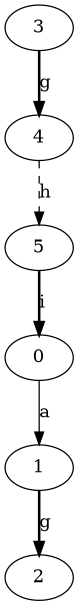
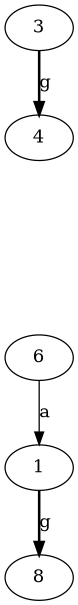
node "5": removed
node "0": label "0" -> "6"
node "2": label "2" -> "8"
